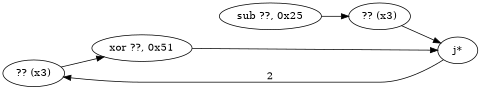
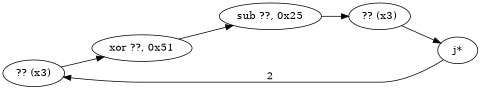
edge "xor ??, 0x51" -> "j*": now "xor ??, 0x51" -> "sub ??, 0x25"
